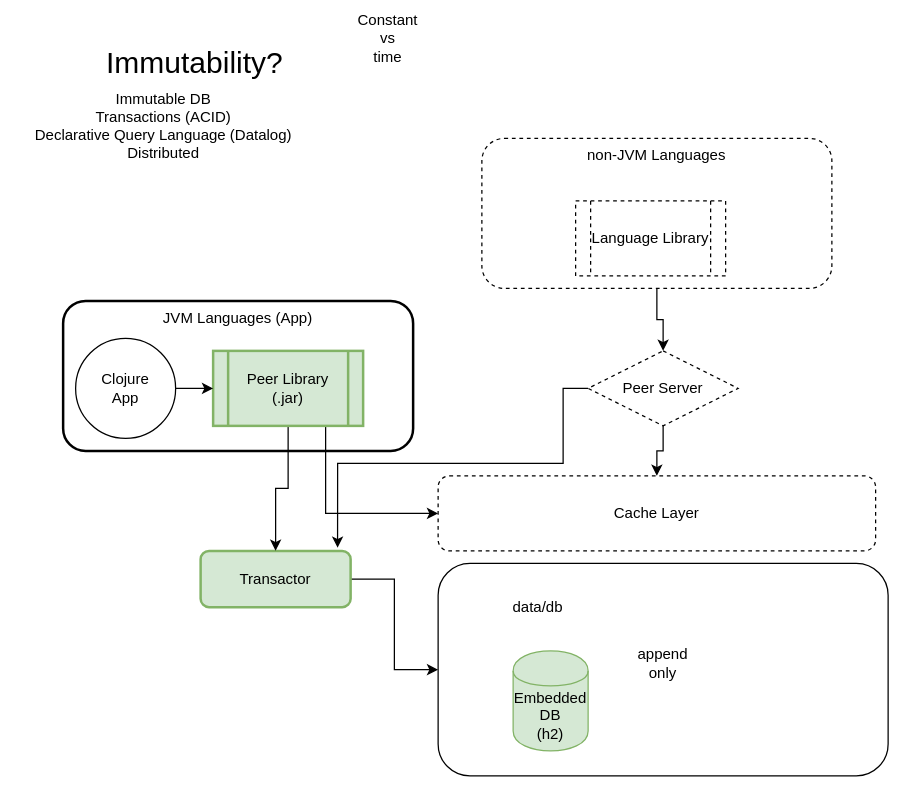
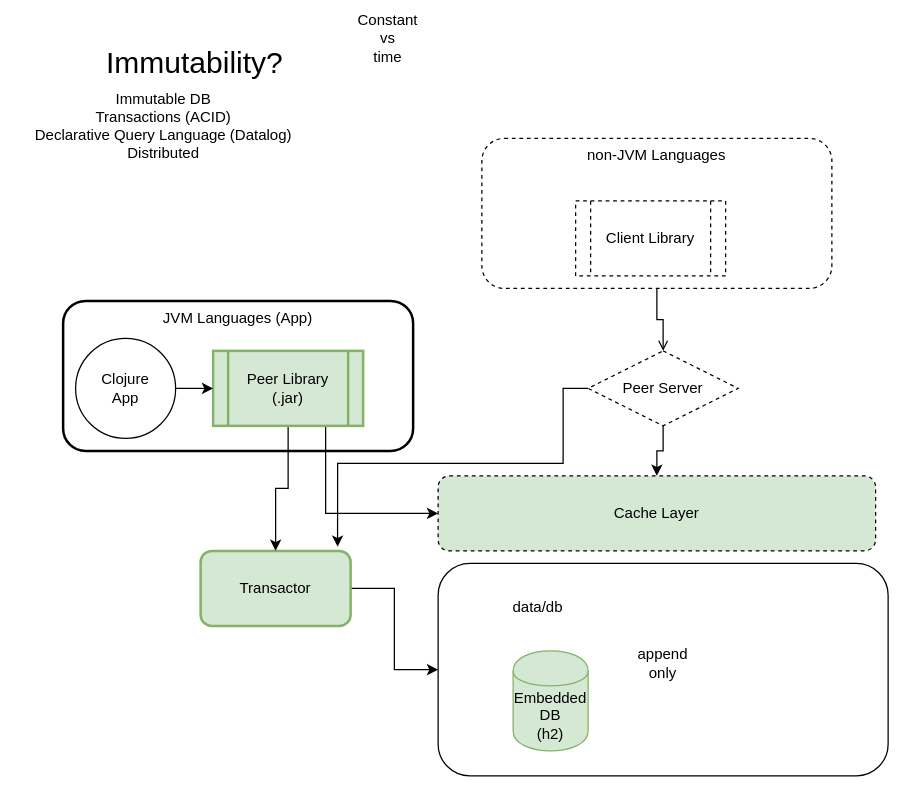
node "Language Library": label "Language Library" -> "Client Library"
edge "non-JVM Languages" -> "Peer Server": arrowhead classic -> open
node "Cache Layer": fillcolor #ffffff -> #d5e8d4
node "Transactor": size 150x56 -> 150x75
